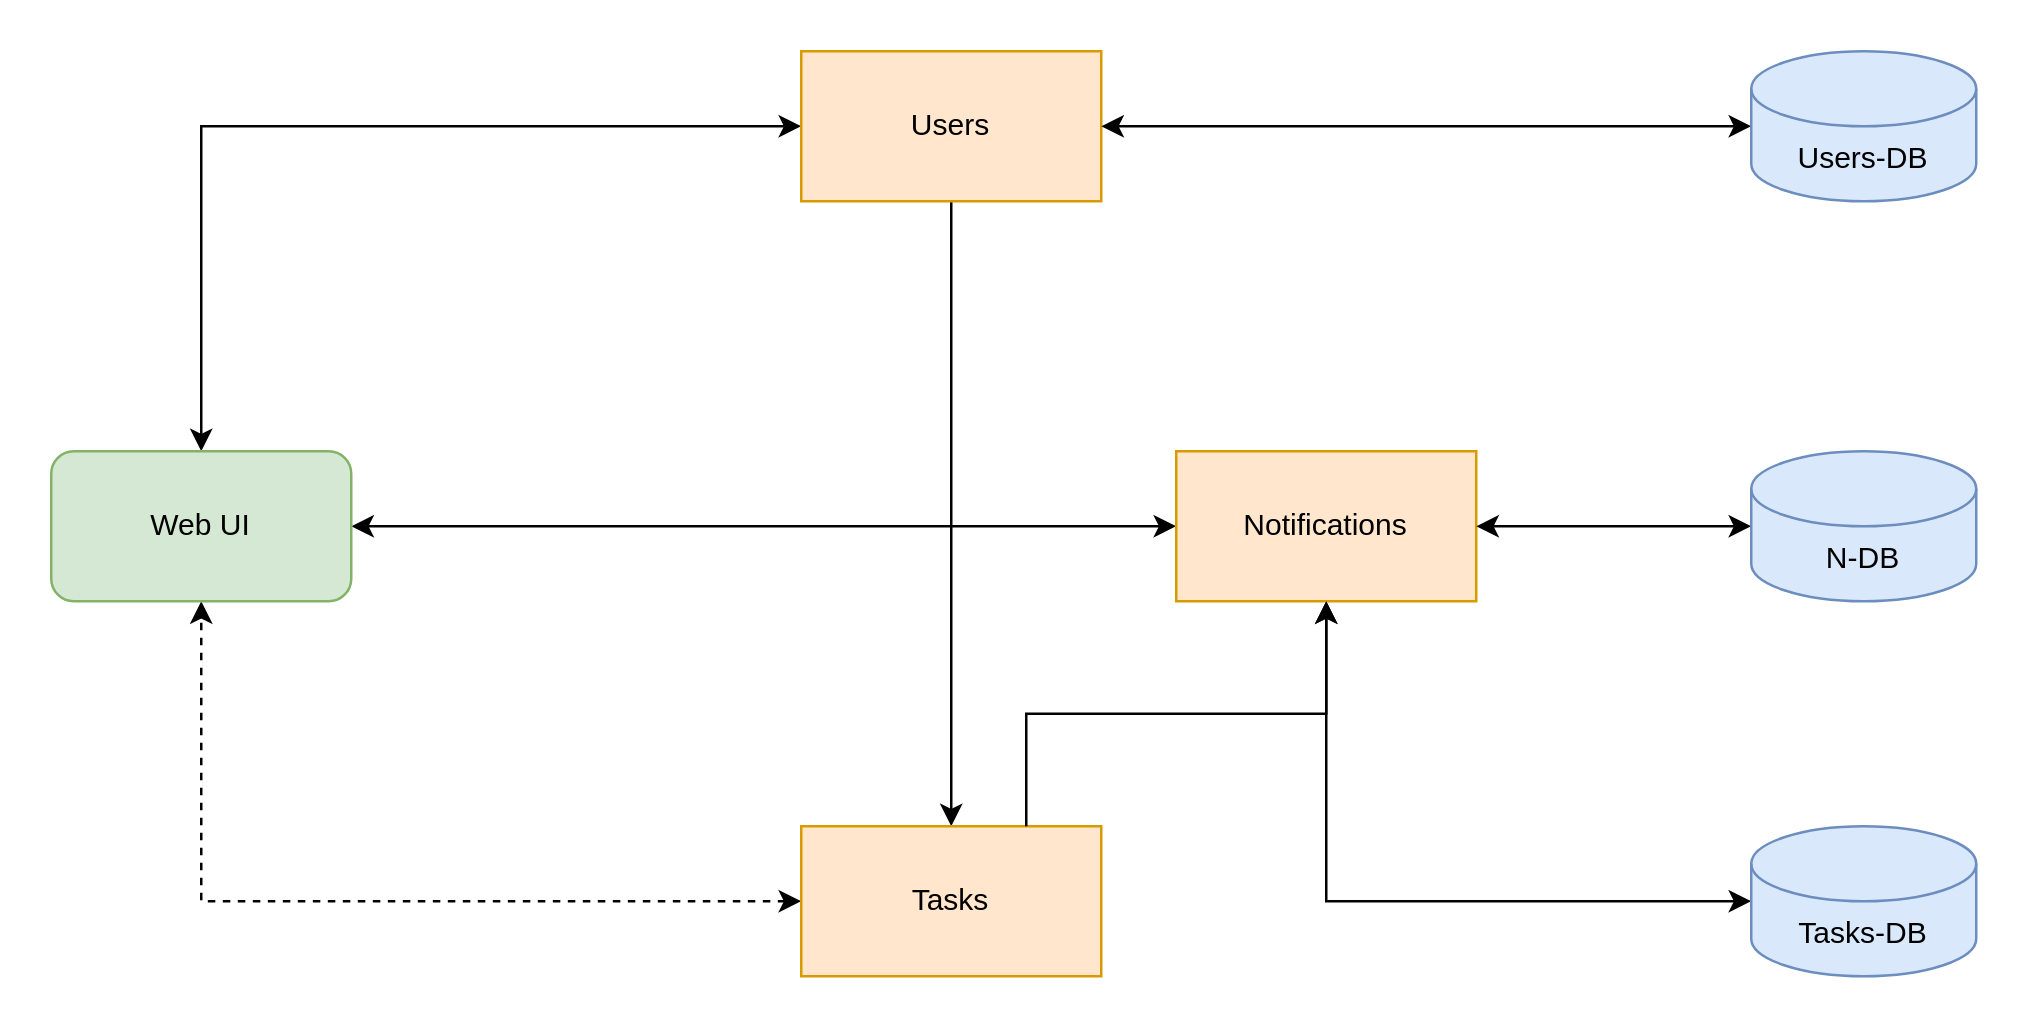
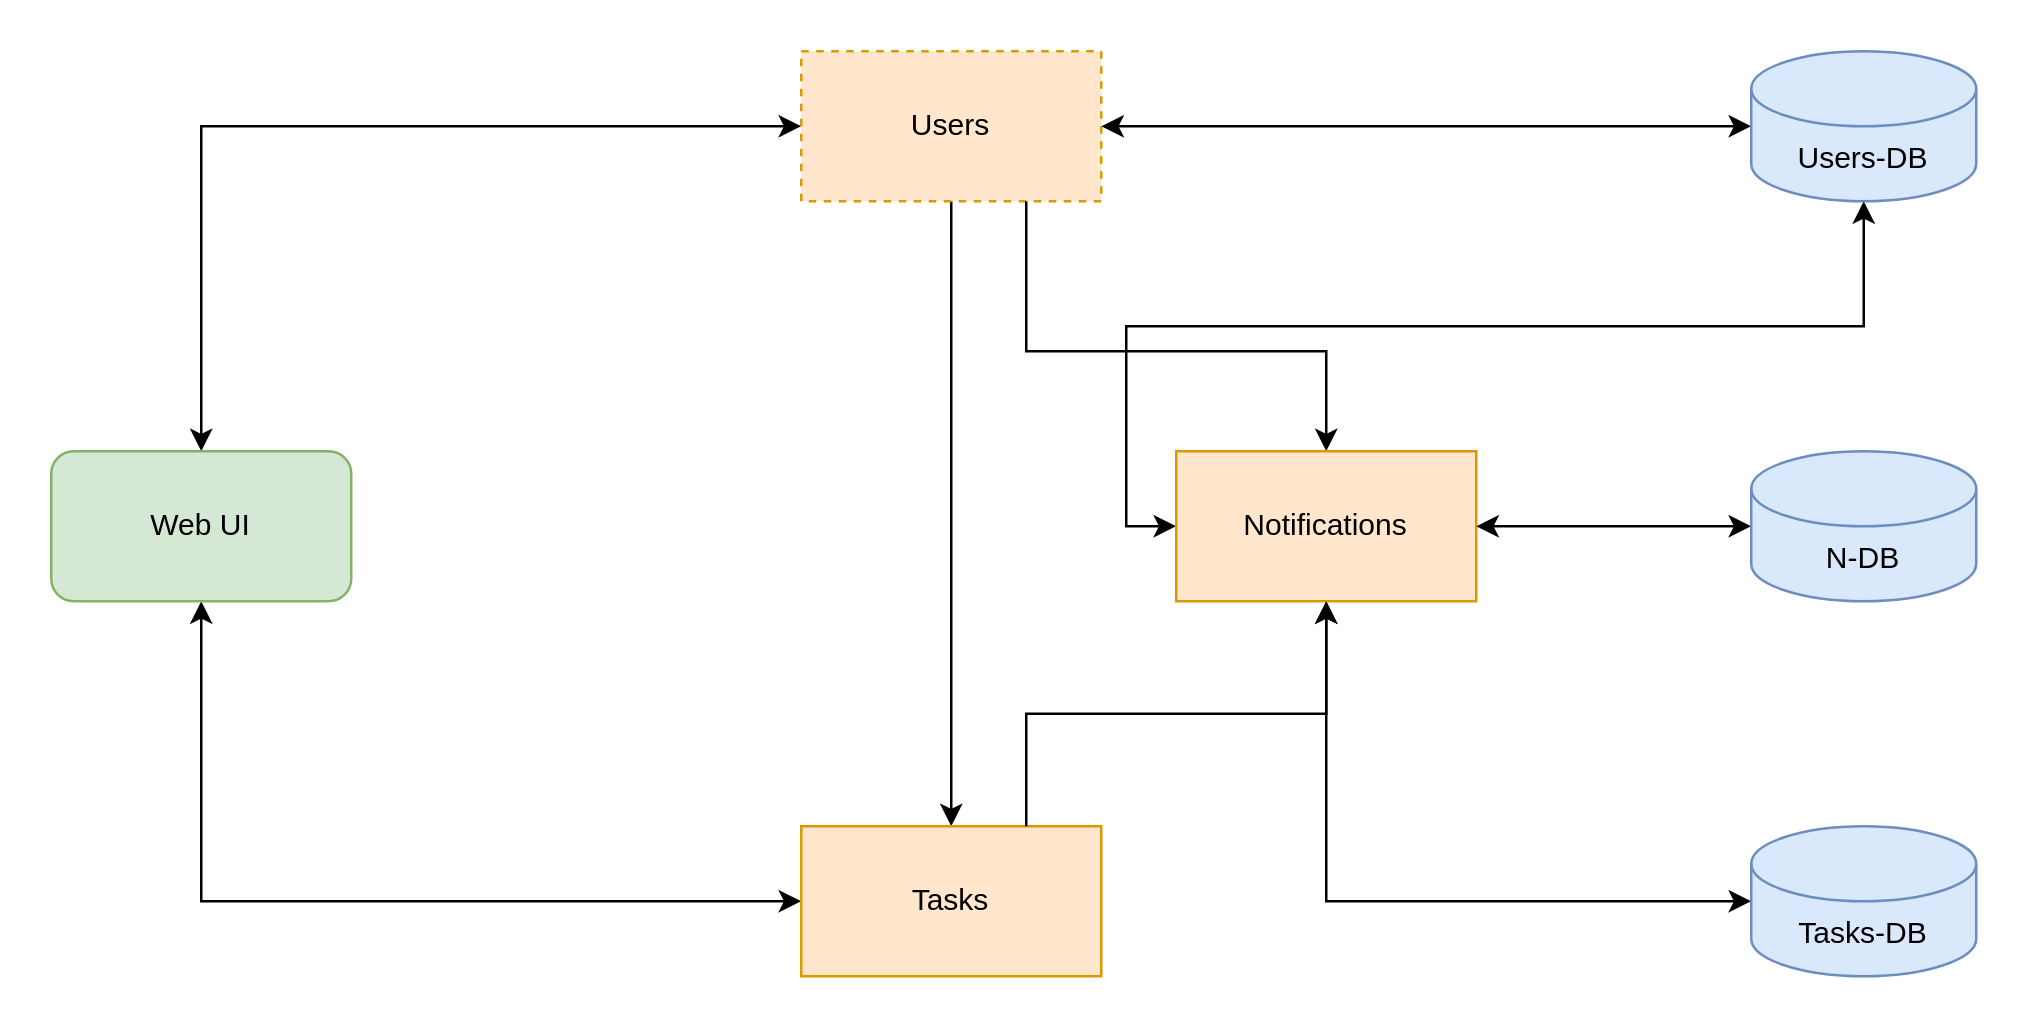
node "Users": style solid -> dashed
edge "Users" -> "Notifications": added
edge "Web UI" -- "Notifications": now "Users-DB" -- "Notifications"
edge "Web UI" -- "Tasks": style dashed -> solid
